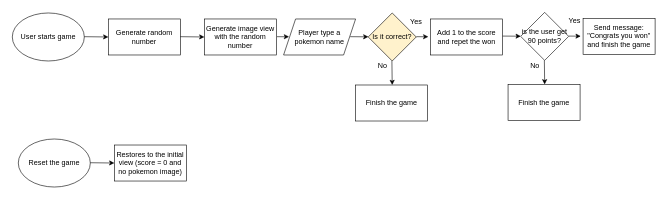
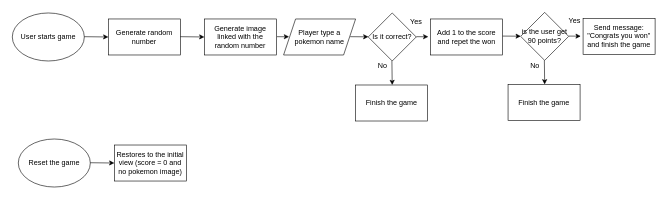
node "Generate image view with the random number": label "Generate image view with the random number" -> "Generate image linked with the random number"
node "Is it correct?": fillcolor #fff2cc -> #ffffff
